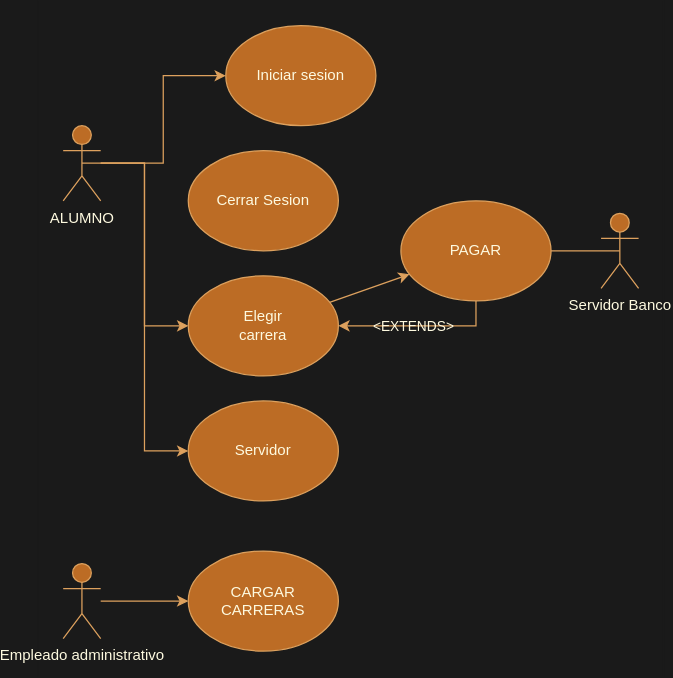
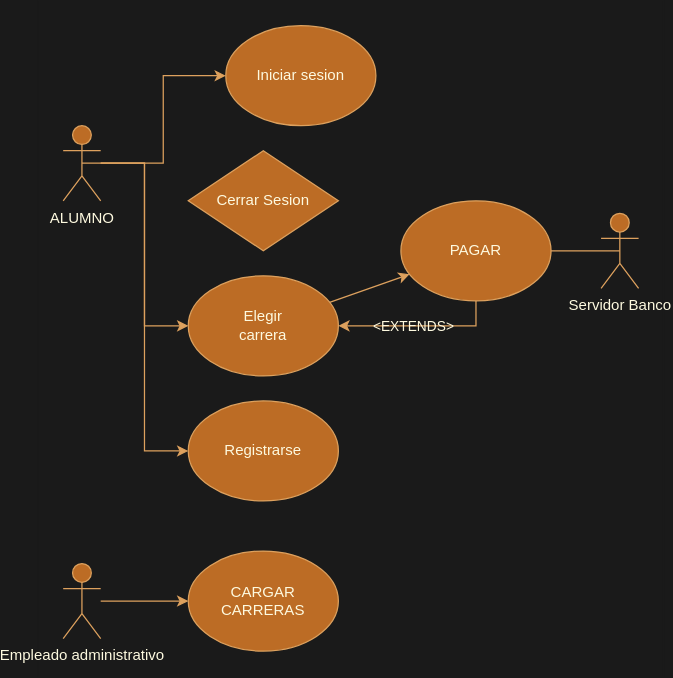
node "Cerrar Sesion": shape ellipse -> diamond
node "Servidor": label "Servidor" -> "Registrarse"
